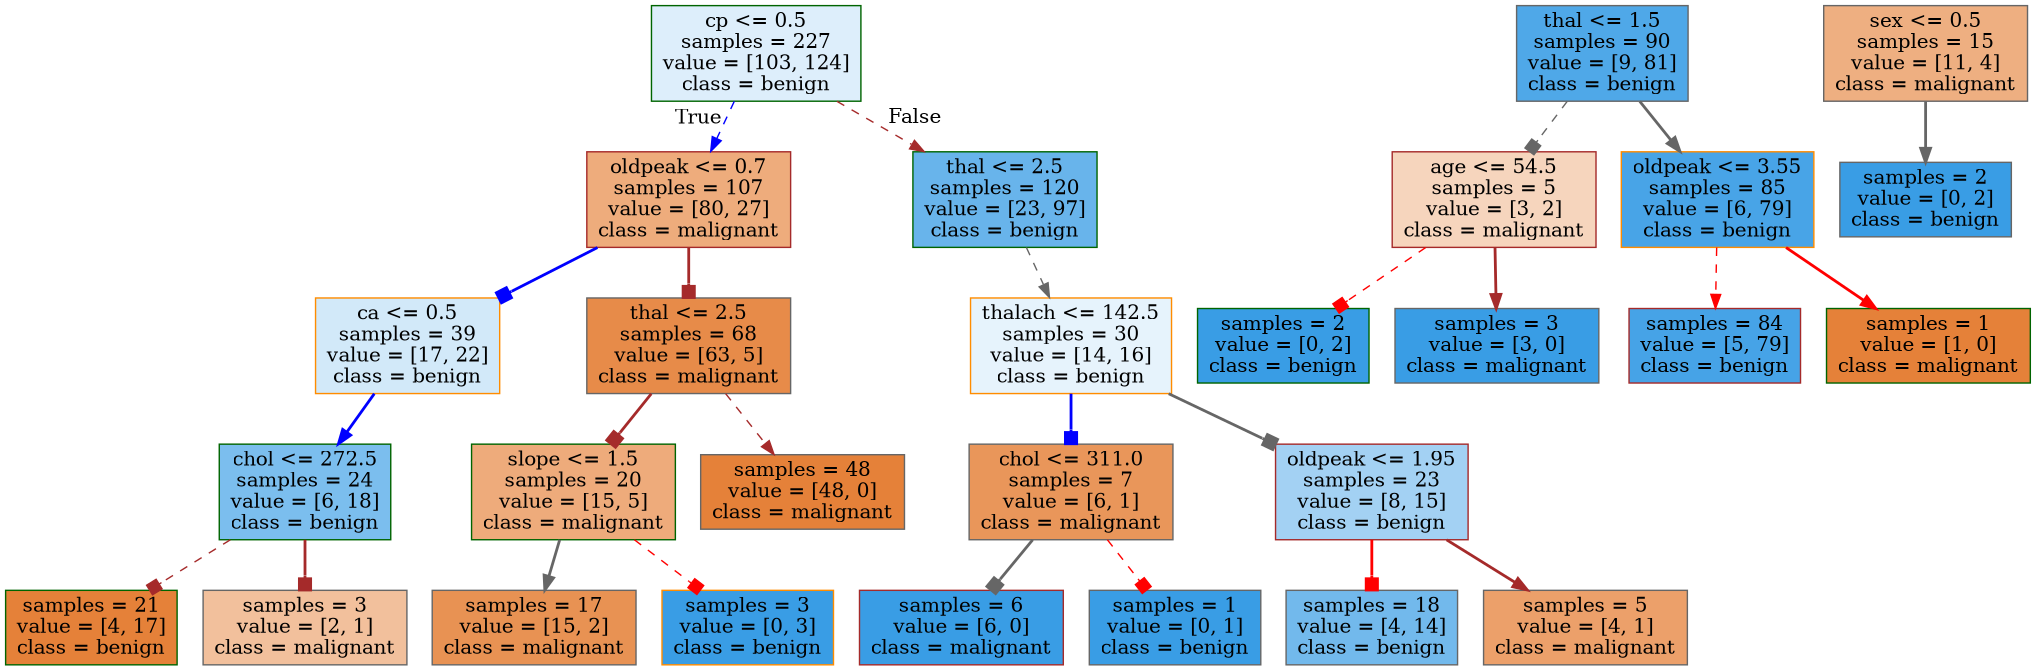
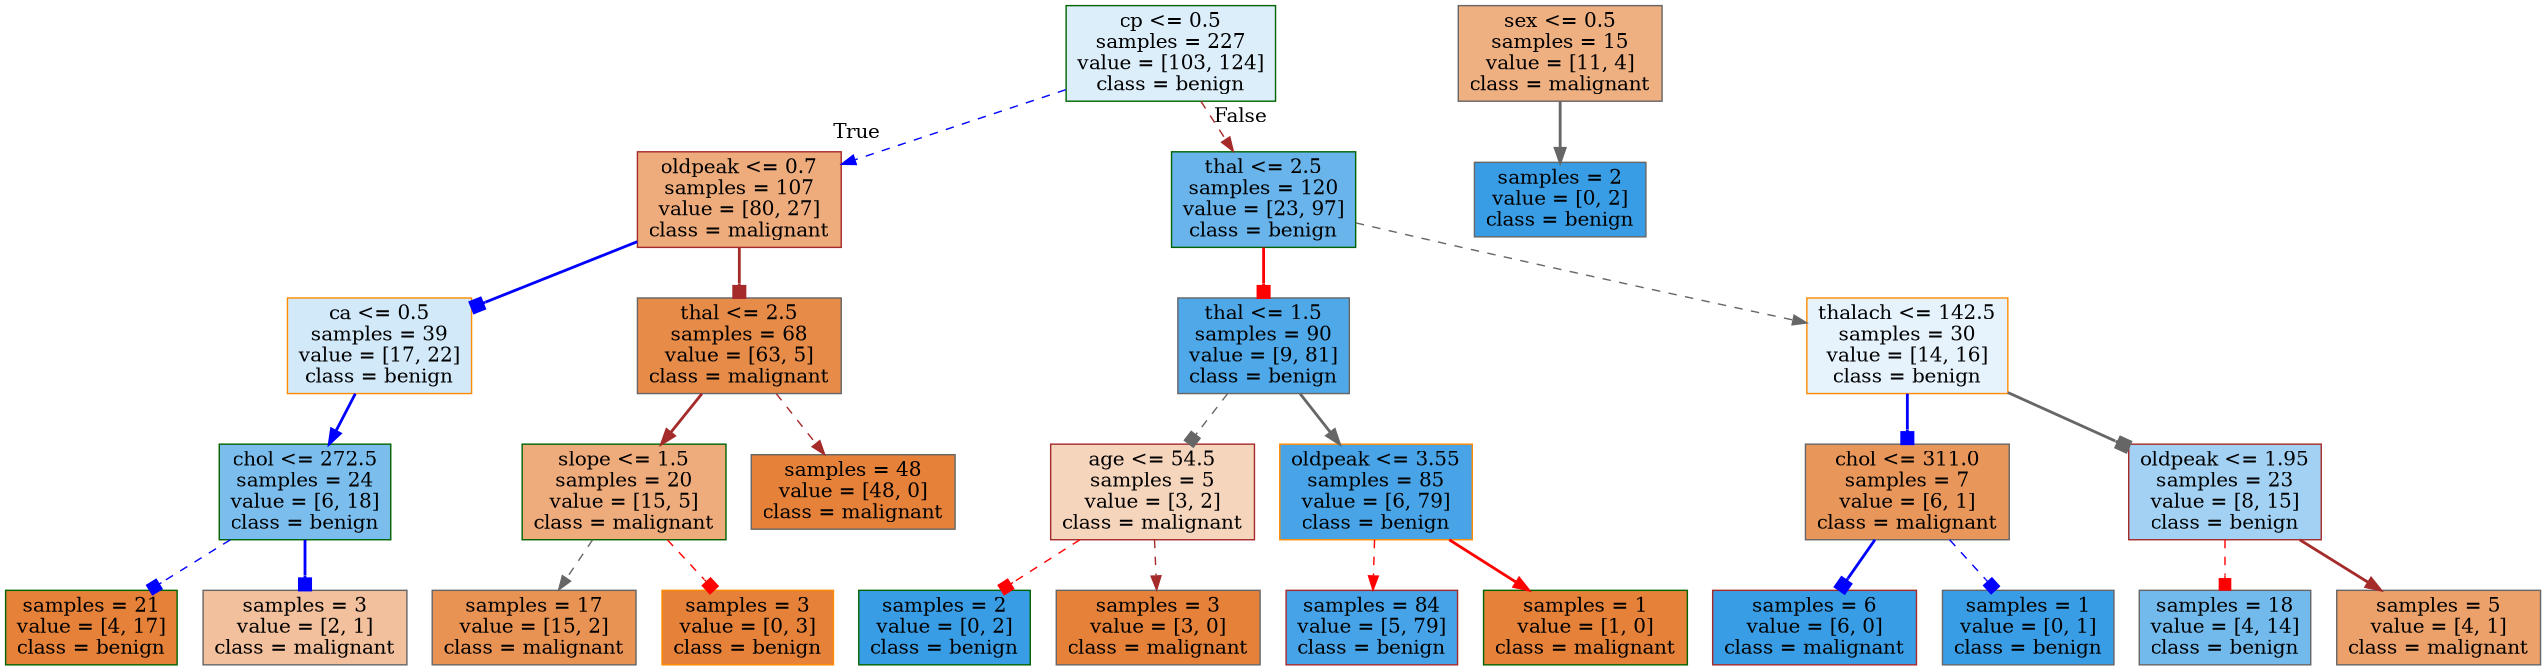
edge "thal <= 2.5 samples = 120 value = [23, 97] class = benign" -> "thal <= 1.5 samples = 90 value = [9, 81] class = benign": added
edge "age <= 54.5 samples = 5 value = [3, 2] class = malignant" -> "samples = 3 value = [3, 0] class = malignant": style bold -> dashed
node "samples = 3 value = [3, 0] class = malignant": fillcolor #399de5 -> #e58139
edge "thal <= 2.5 samples = 68 value = [63, 5] class = malignant" -> "slope <= 1.5 samples = 20 value = [15, 5] class = malignant": arrowhead box -> normal
edge "chol <= 272.5 samples = 24 value = [6, 18] class = benign" -> "samples = 3 value = [2, 1] class = malignant": color brown -> blue
edge "slope <= 1.5 samples = 20 value = [15, 5] class = malignant" -> "samples = 17 value = [15, 2] class = malignant": style bold -> dashed
edge "oldpeak <= 1.95 samples = 23 value = [8, 15] class = benign" -> "samples = 18 value = [4, 14] class = benign": style bold -> dashed
edge "chol <= 311.0 samples = 7 value = [6, 1] class = malignant" -> "samples = 6 value = [6, 0] class = malignant": color gray40 -> blue
edge "chol <= 311.0 samples = 7 value = [6, 1] class = malignant" -> "samples = 1 value = [0, 1] class = benign": color red -> blue
edge "chol <= 272.5 samples = 24 value = [6, 18] class = benign" -> "samples = 21 value = [4, 17] class = benign": color brown -> blue
node "samples = 3 value = [0, 3] class = benign": fillcolor #399de5 -> #e58139
